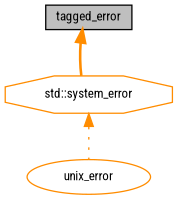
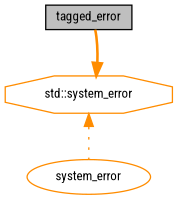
edge "std::system_error" -> "tagged_error": reversed
node "unix_error": label "unix_error" -> "system_error"
